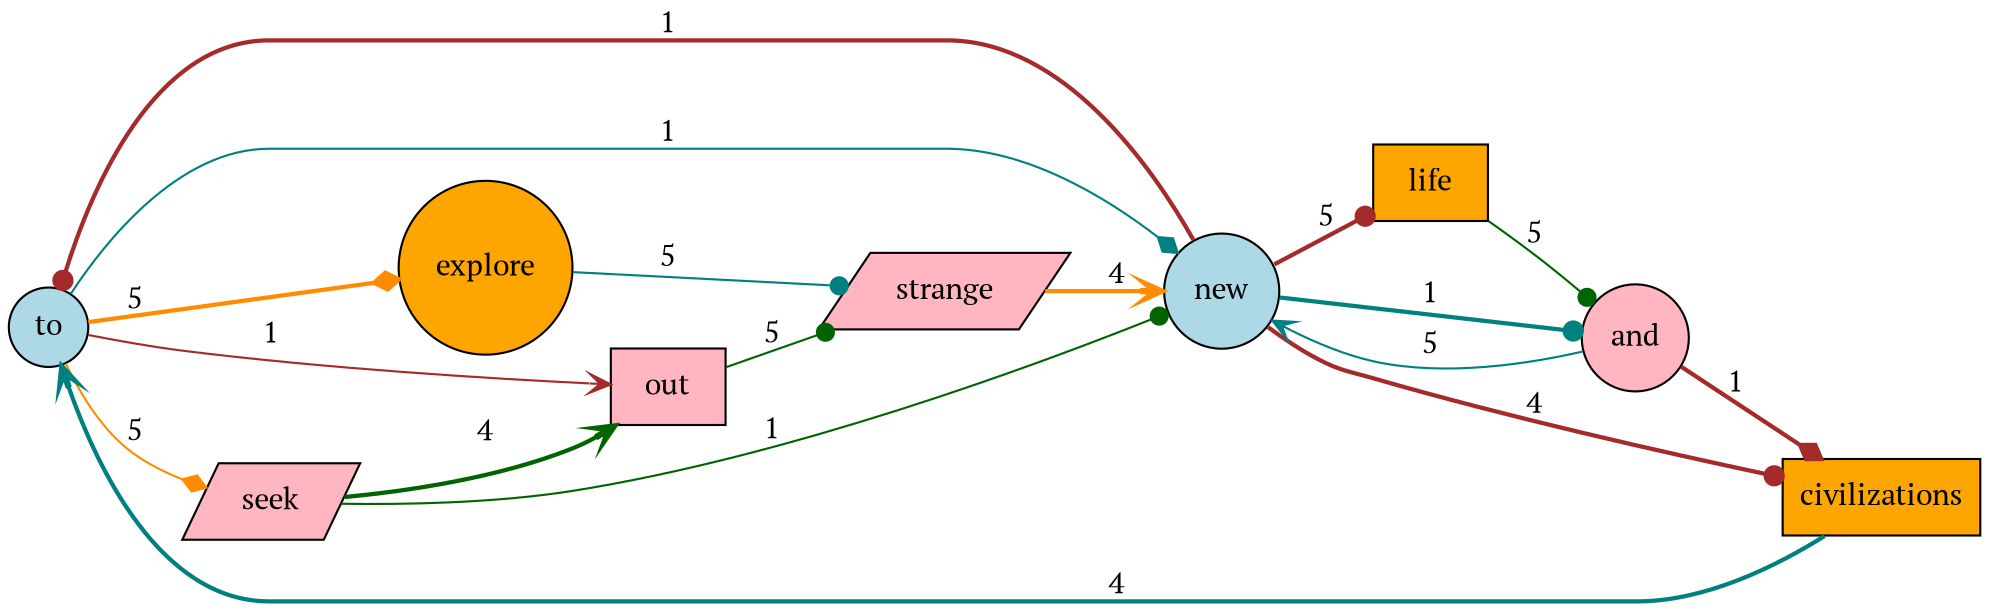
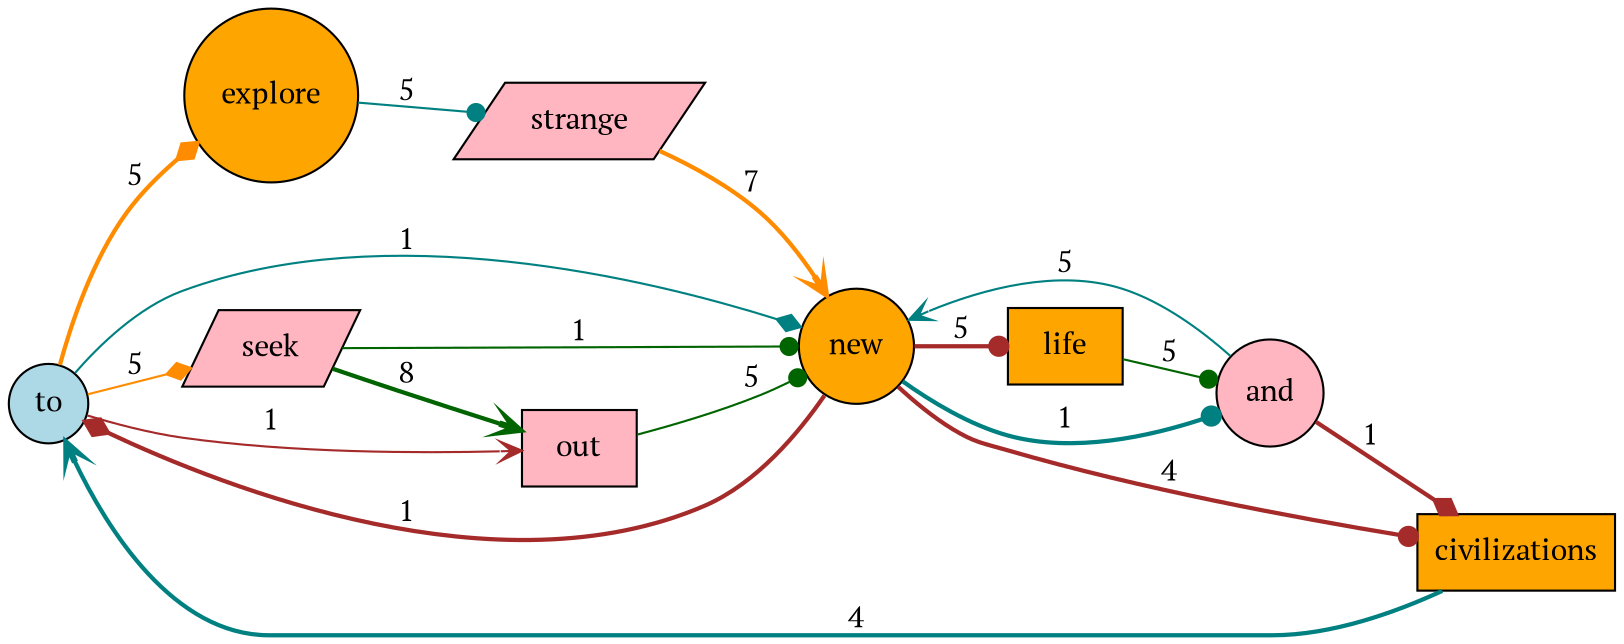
edge "new" -> "to": arrowhead dot -> diamond
edge "strange" -> "new": label "4" -> "7"
node "new": fillcolor lightblue -> orange
edge "out" -> "strange": now "out" -> "new"
edge "seek" -> "out": label "4" -> "8"
